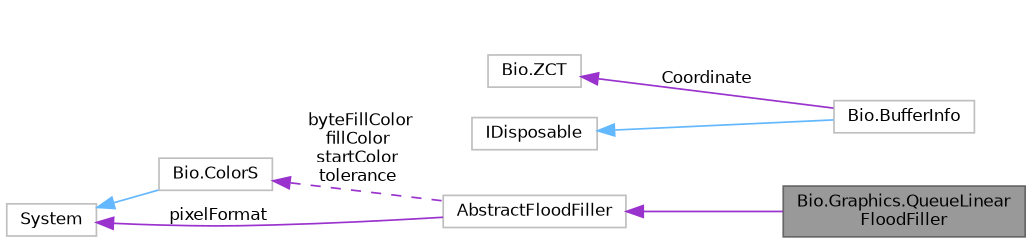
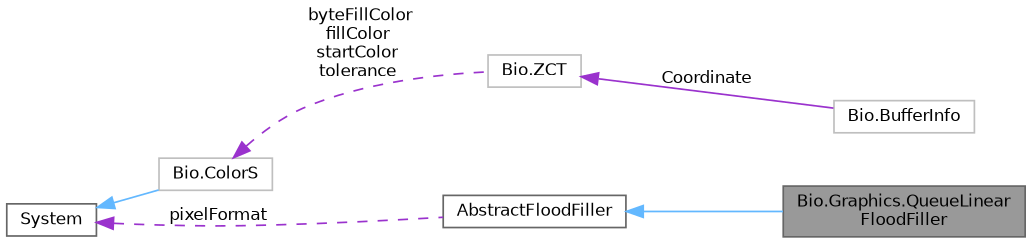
node "IDisposable": removed
edge "AbstractFloodFiller" -> "Bio.ColorS": now "Bio.ZCT" -> "Bio.ColorS"
node "AbstractFloodFiller": color grey75 -> gray40
edge "Bio.Graphics.QueueLinear FloodFiller" -> "AbstractFloodFiller": color darkorchid3 -> steelblue1
node "System": color grey75 -> gray40
edge "AbstractFloodFiller" -> "System": style solid -> dashed
